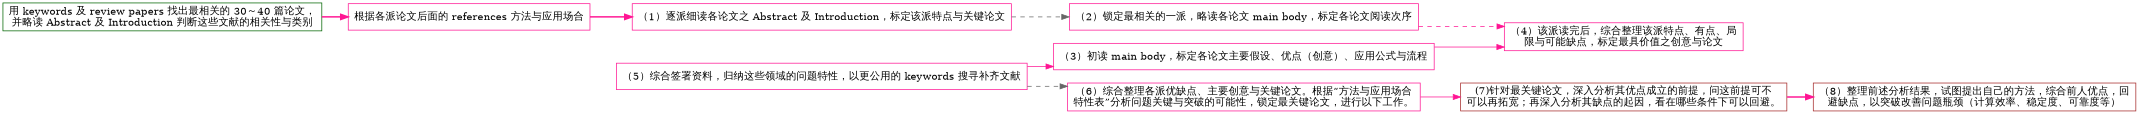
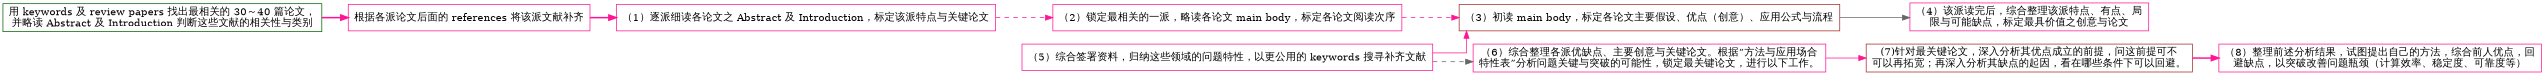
node "根据各派论文后面的 references 方法与应用场合": label "根据各派论文后面的 references 方法与应用场合" -> "根据各派论文后面的 references 将该派文献补齐"
edge "（1）逐派细读各论文之 Abstract 及 Introduction，标定该派特点与关键论文" -> "（2）锁定最相关的一派，略读各论文 main body，标定各论文阅读次序": color gray40 -> deeppink
edge "（2）锁定最相关的一派，略读各论文 main body，标定各论文阅读次序" -> "（4）该派读完后，综合整理该派特点、有点、局 限与可能缺点，标定最具价值之创意与论文": now "（2）锁定最相关的一派，略读各论文 main body，标定各论文阅读次序" -> "（3）初读 main body，标定各论文主要假设、优点（创意）、应用公式与流程"
edge "（3）初读 main body，标定各论文主要假设、优点（创意）、应用公式与流程" -> "（4）该派读完后，综合整理该派特点、有点、局 限与可能缺点，标定最具价值之创意与论文": color deeppink -> gray40
node "（3）初读 main body，标定各论文主要假设、优点（创意）、应用公式与流程": color deeppink -> brown
node "（8）整理前述分析结果，试图提出自己的方法，综合前人优点，回 避缺点，以突破改善问题瓶颈（计算效率、稳定度、可靠度等）": color brown -> deeppink
